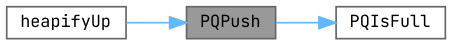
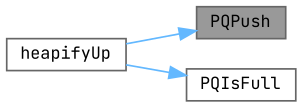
edge "PQPush" -> "PQIsFull": now "heapifyUp" -> "PQIsFull"
